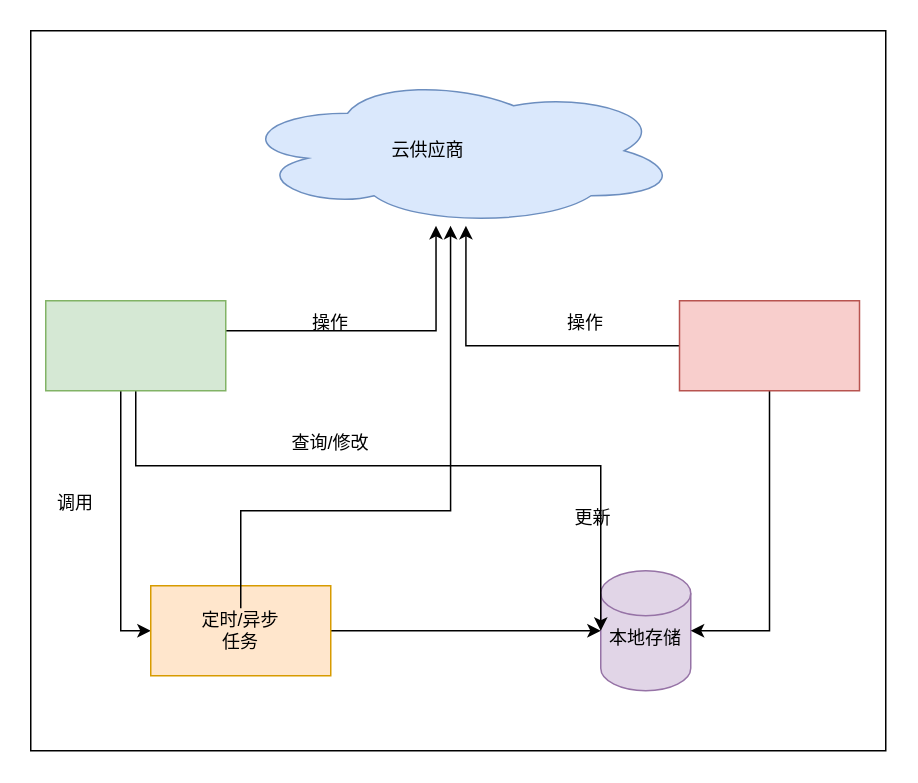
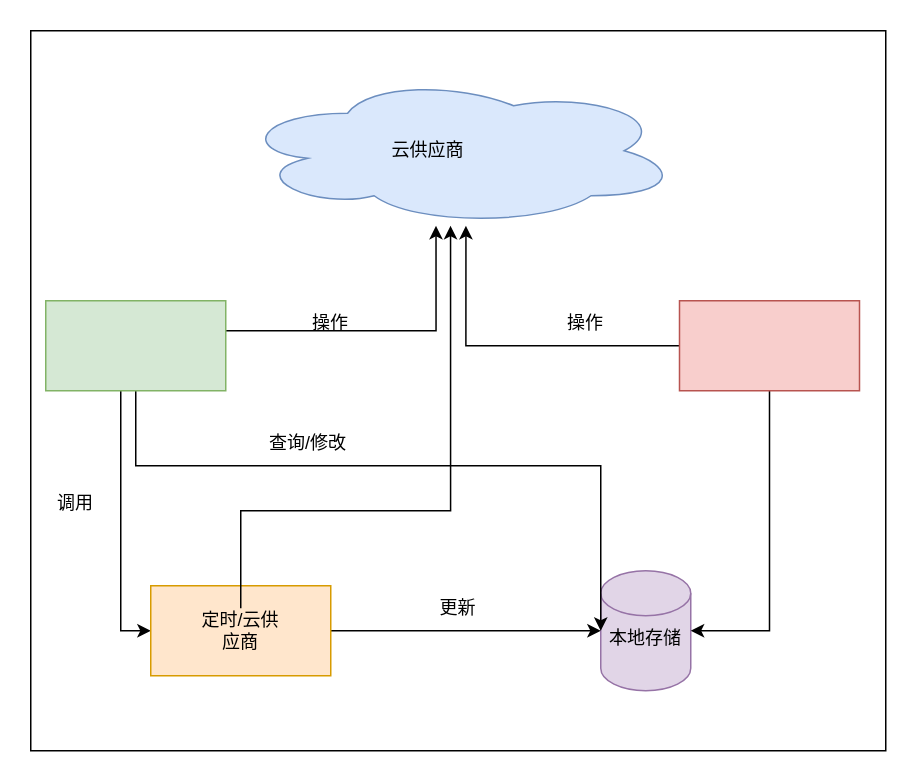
node "查询/修改": moved (331, 443) -> (308, 443)
node "更新": moved (593, 518) -> (458, 608)
node "定时/异步任务": label "定时/异步任务" -> "定时/云供应商"
